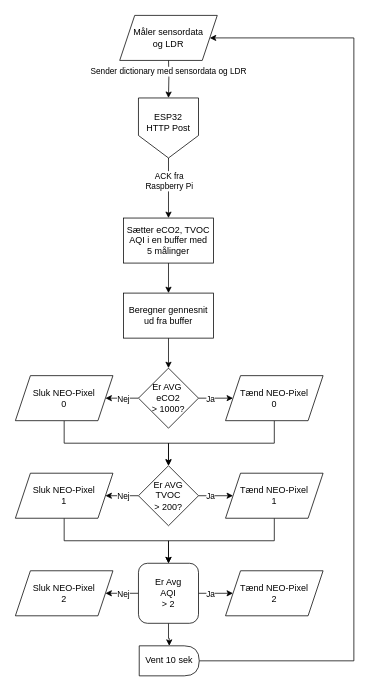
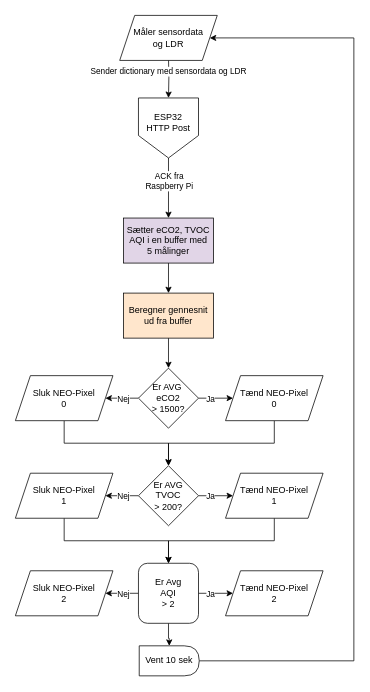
node "Sætter eCO2, TVOC AQI i en buffer med 5 målinger": fillcolor #ffffff -> #e1d5e7
node "Beregner gennesnit ud fra buffer": fillcolor #ffffff -> #ffe6cc
node "Er AVG eCO2 > 1000?": label "Er AVG eCO2 > 1000?" -> "Er AVG eCO2 > 1500?"
